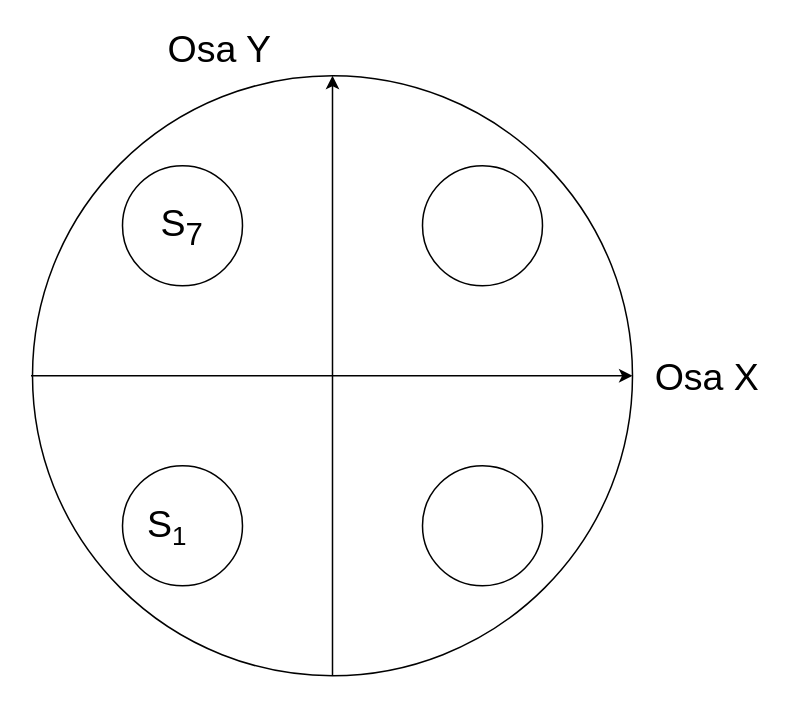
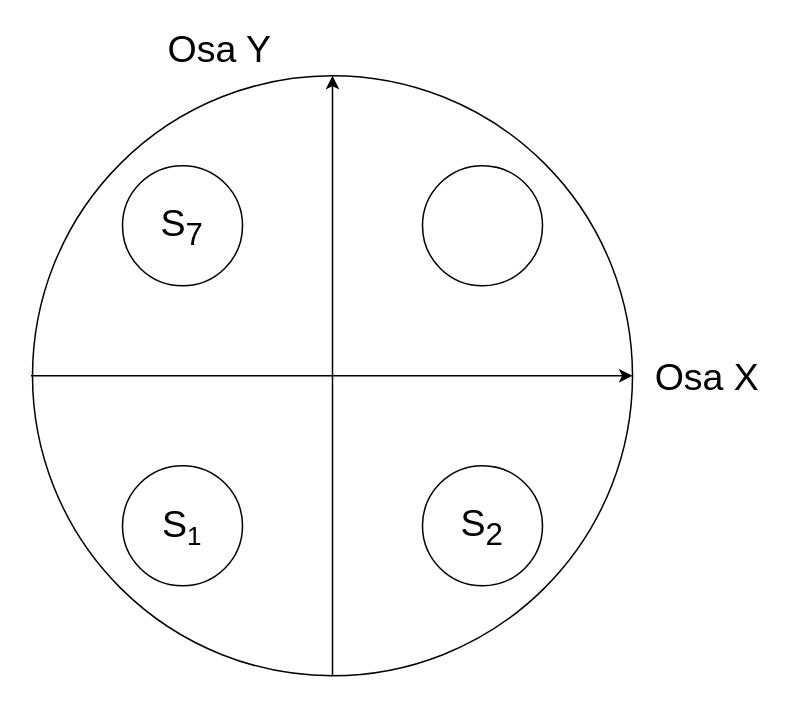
node "S1": moved (167, 526) -> (182, 526)
node "S2": added
